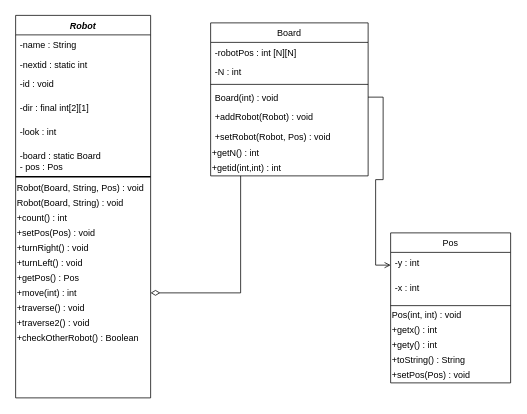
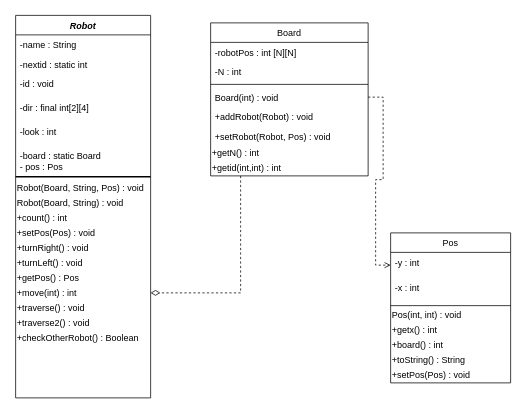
node "-dir : final int[2][1]": label "-dir : final int[2][1]" -> "-dir : final int[2][4]"
edge "Board(int) : void" -> "-y : int": style solid -> dashed
edge "Board" -> "Robot": style solid -> dashed
node "+gety() : int": label "+gety() : int" -> "+board() : int"
